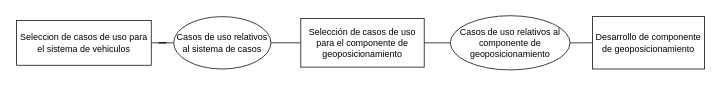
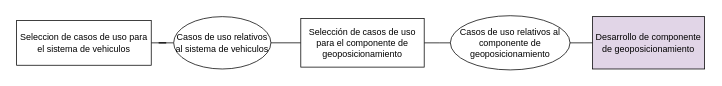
node "Casos de uso relativos al sistema de casos": label "Casos de uso relativos al sistema de casos" -> "Casos de uso relativos al sistema de vehiculos"
node "Desarrollo de componente de geoposicionamiento": fillcolor #ffffff -> #e1d5e7
